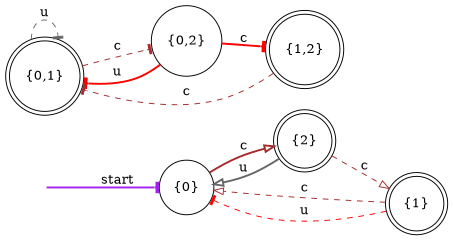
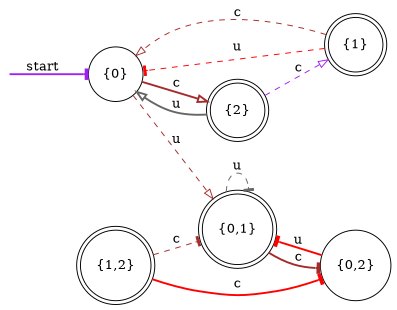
edge "{0,2}" -> "{1,2}": reversed
edge "{0,1}" -> "{0,2}": style dashed -> bold
edge "{0}" -> "{0,1}": added, label "u"
edge "{2}" -> "{1}": color brown -> purple
